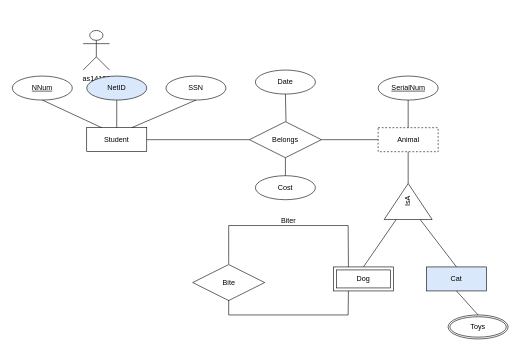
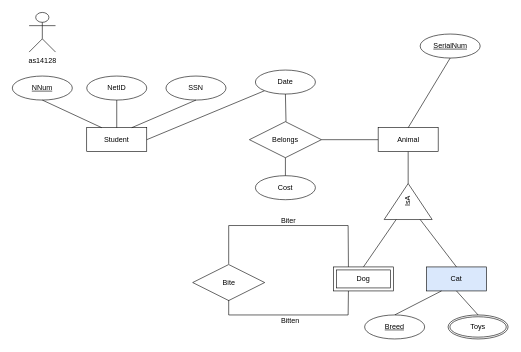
node "as14128": moved (96, 50) -> (42, 32)
node "NetID": fillcolor #dae8fc -> #ffffff
node "SerialNum": moved (408, 88) -> (450, 46)
edge "Student" -- "Belongs": now "Student" -- "Date"
node "Animal": style dashed -> solid
edge "Cat" -- "Breed": added
node "Bitten": added
node "Breed": added
